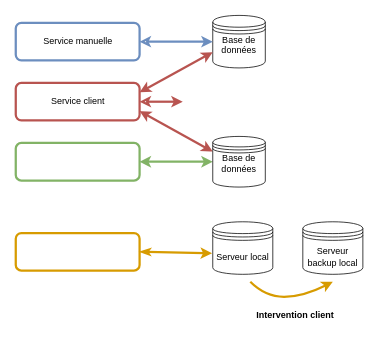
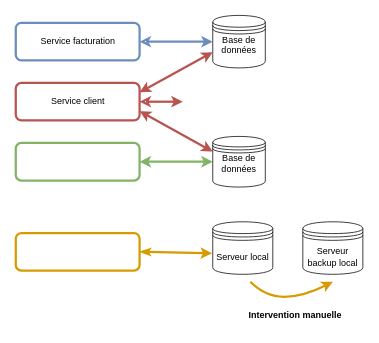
node "Service manuelle": label "Service manuelle" -> "Service facturation"
node "Intervention client": label "Intervention client" -> "Intervention manuelle"
